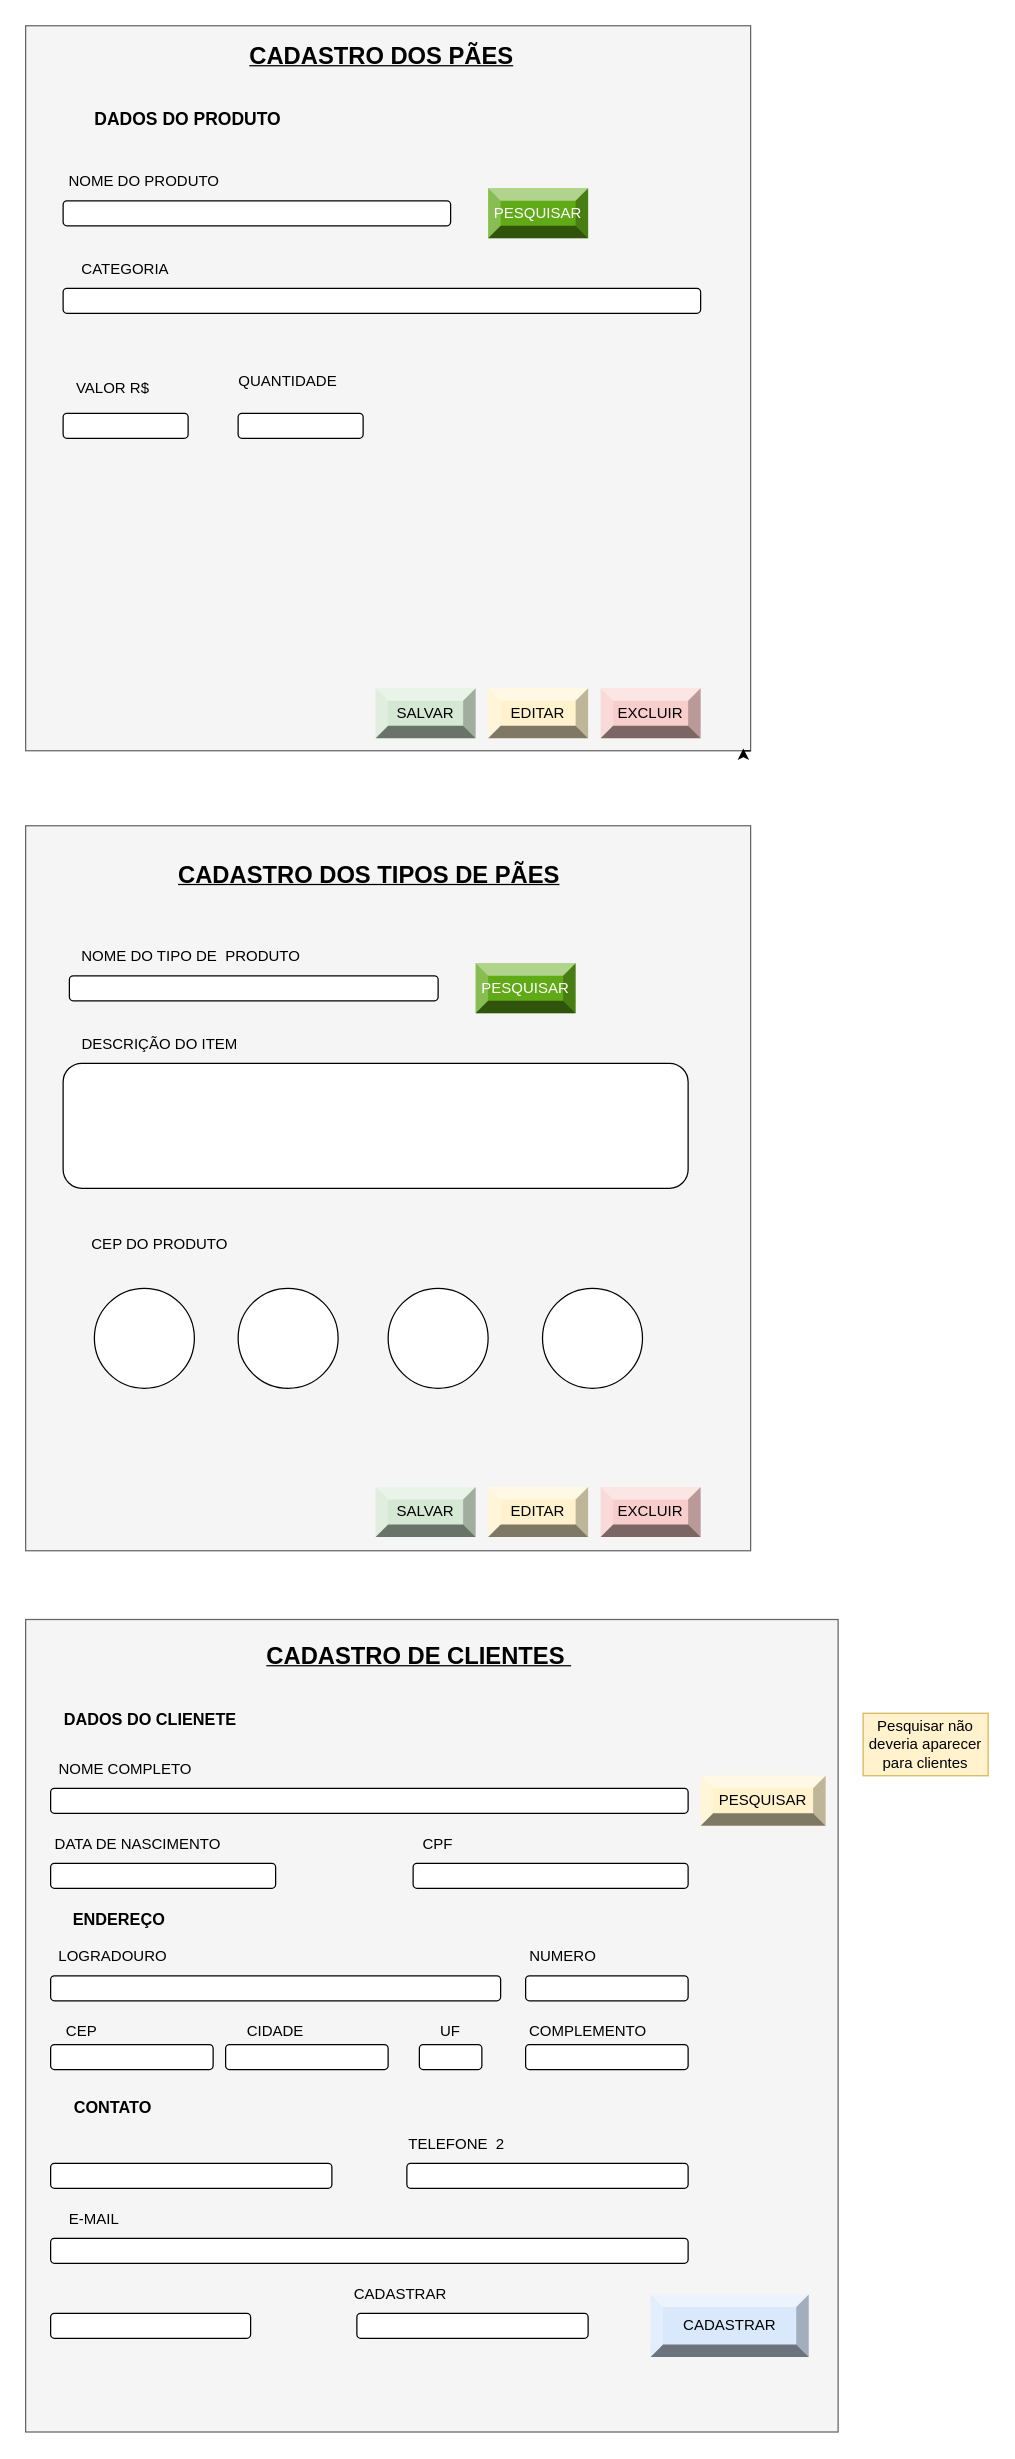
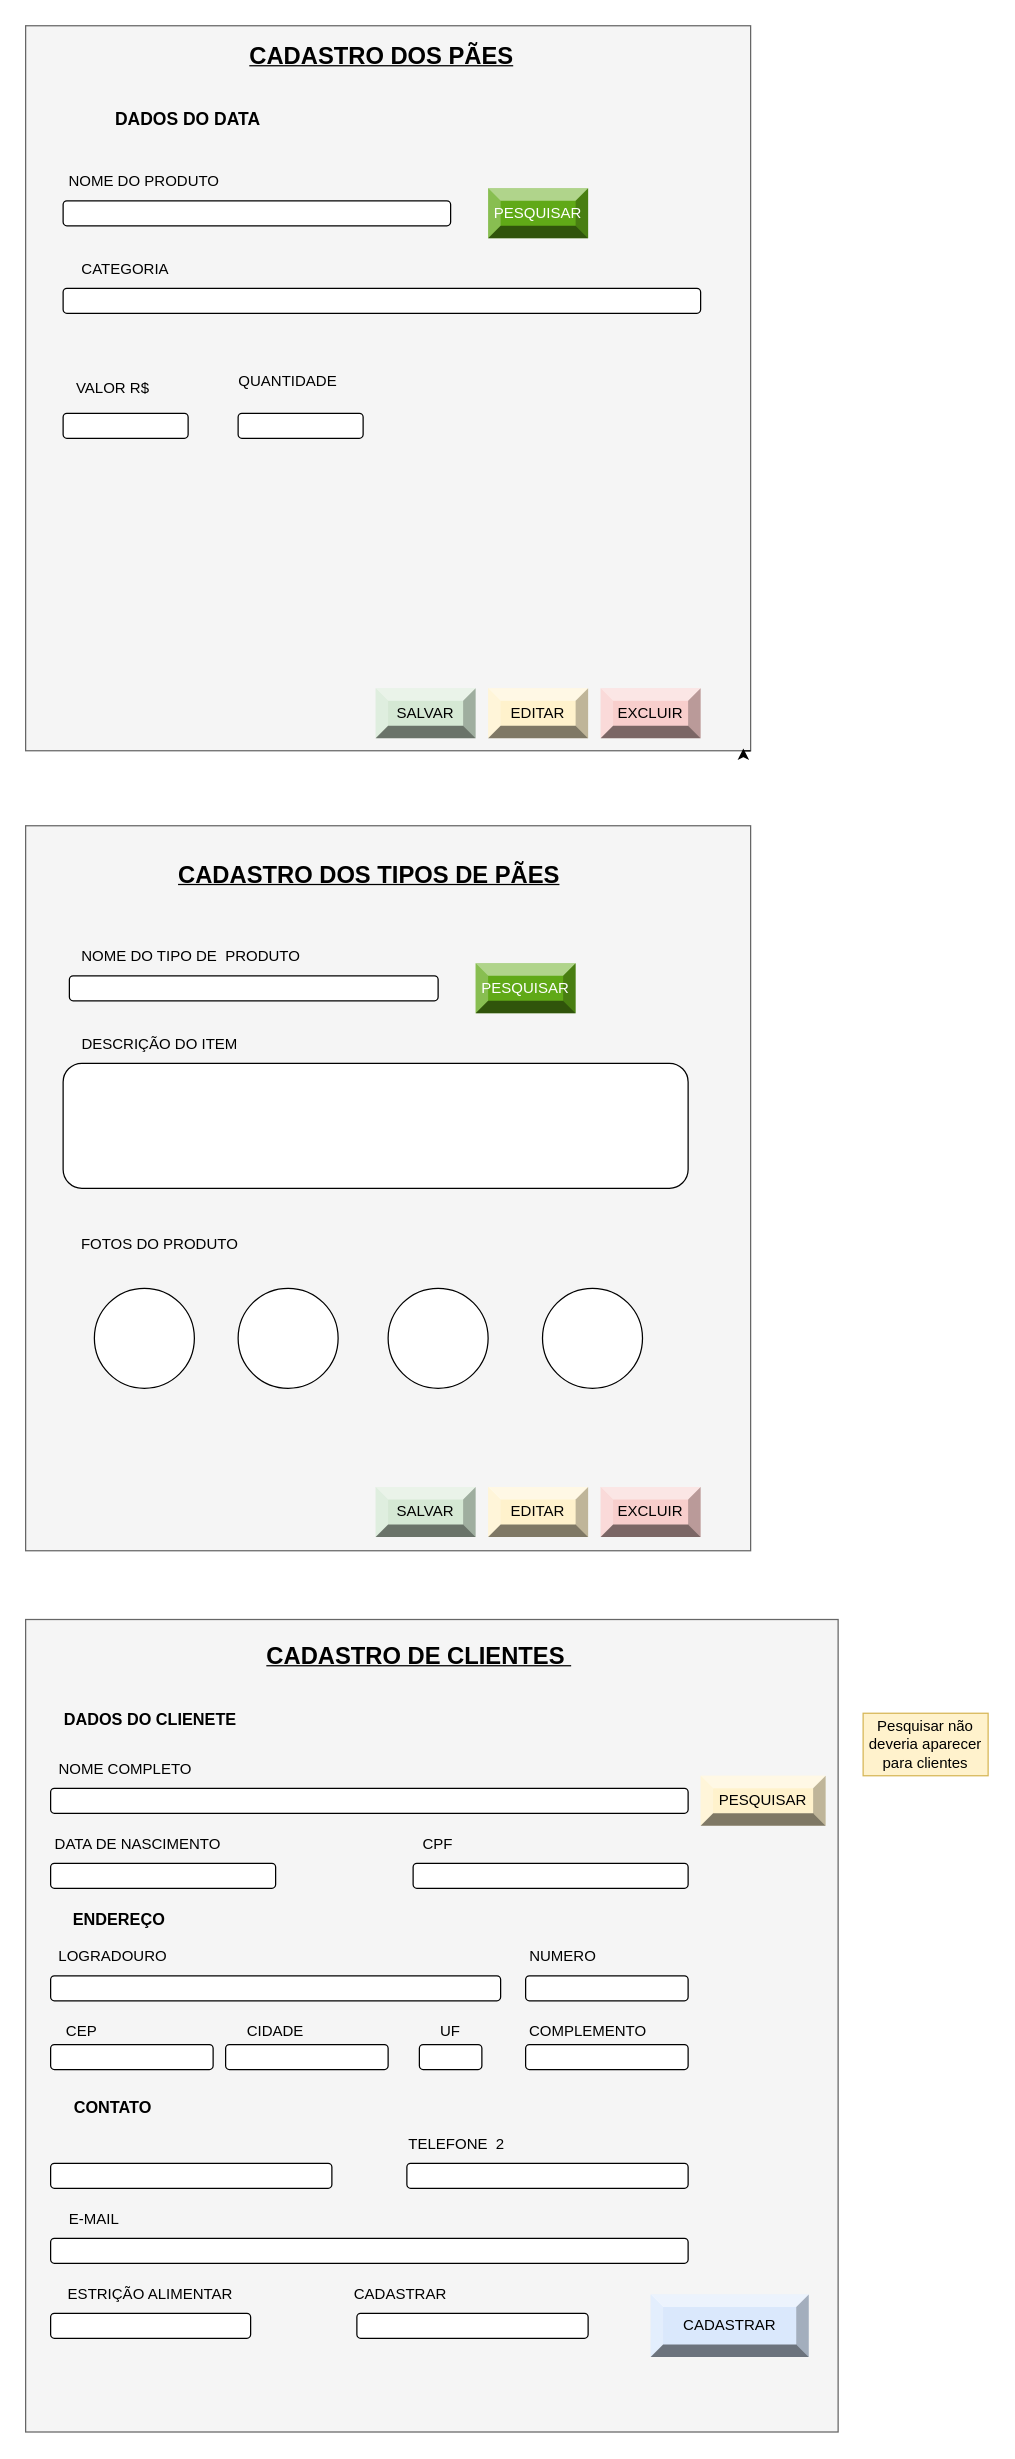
node "DADOS DO PRODUTO": label "DADOS DO PRODUTO" -> "DADOS DO DATA"
node "CEP DO PRODUTO": label "CEP DO PRODUTO" -> "FOTOS DO PRODUTO"
node "ESTRIÇÃO ALIMENTAR": added
